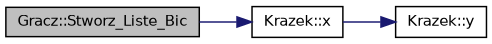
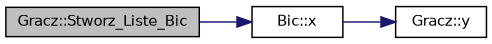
node "Krazek::x": label "Krazek::x" -> "Bic::x"
node "Krazek::y": label "Krazek::y" -> "Gracz::y"
